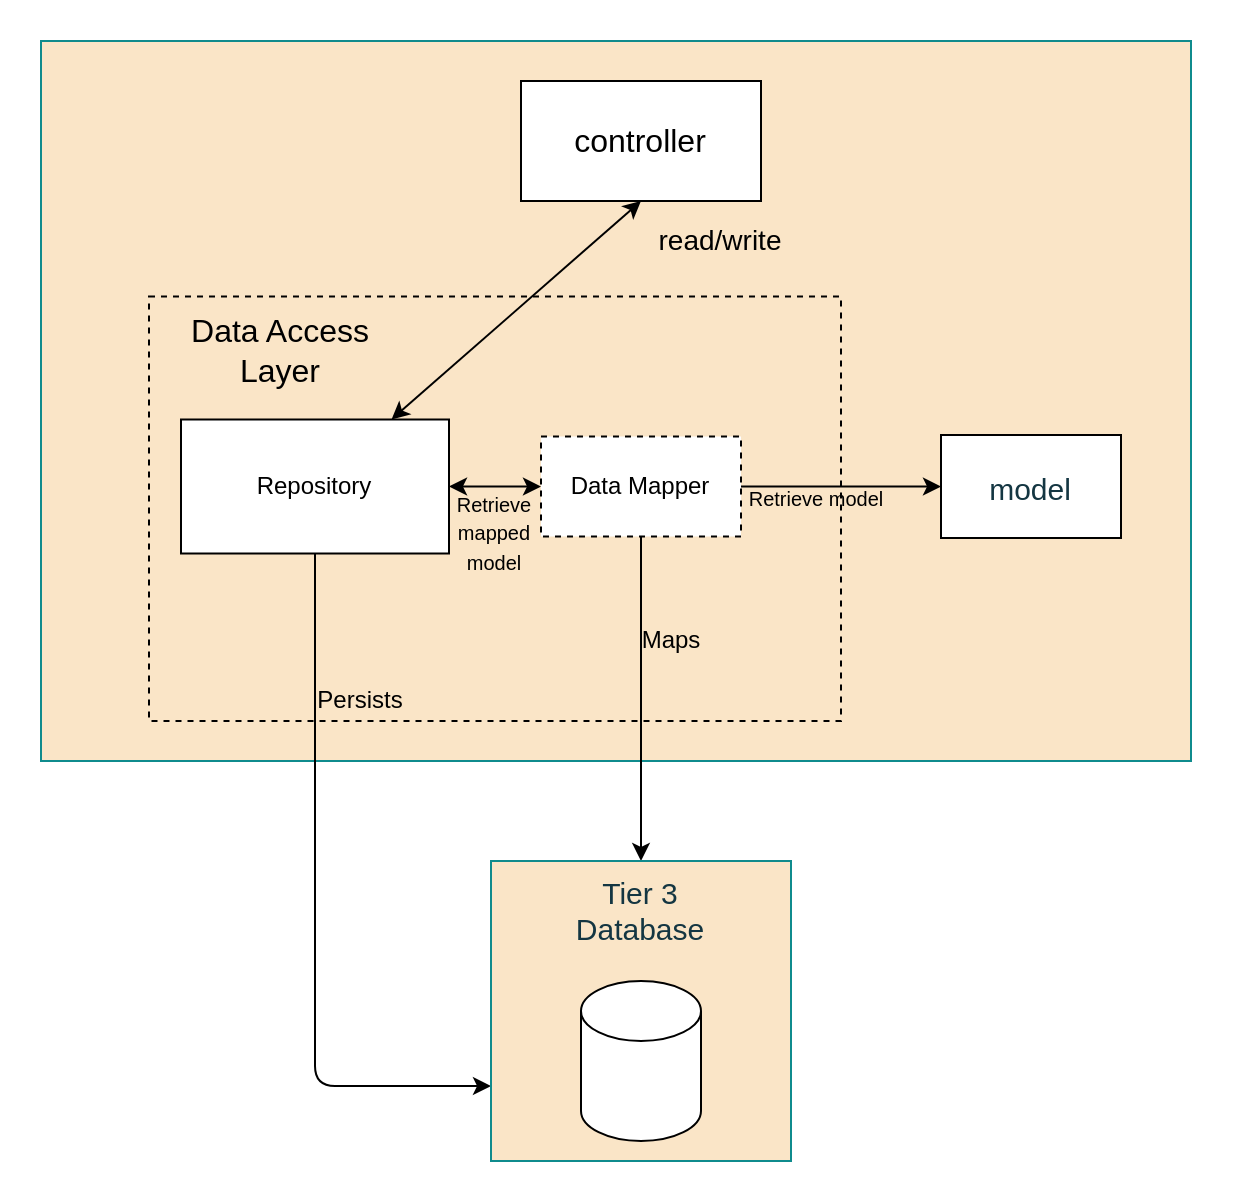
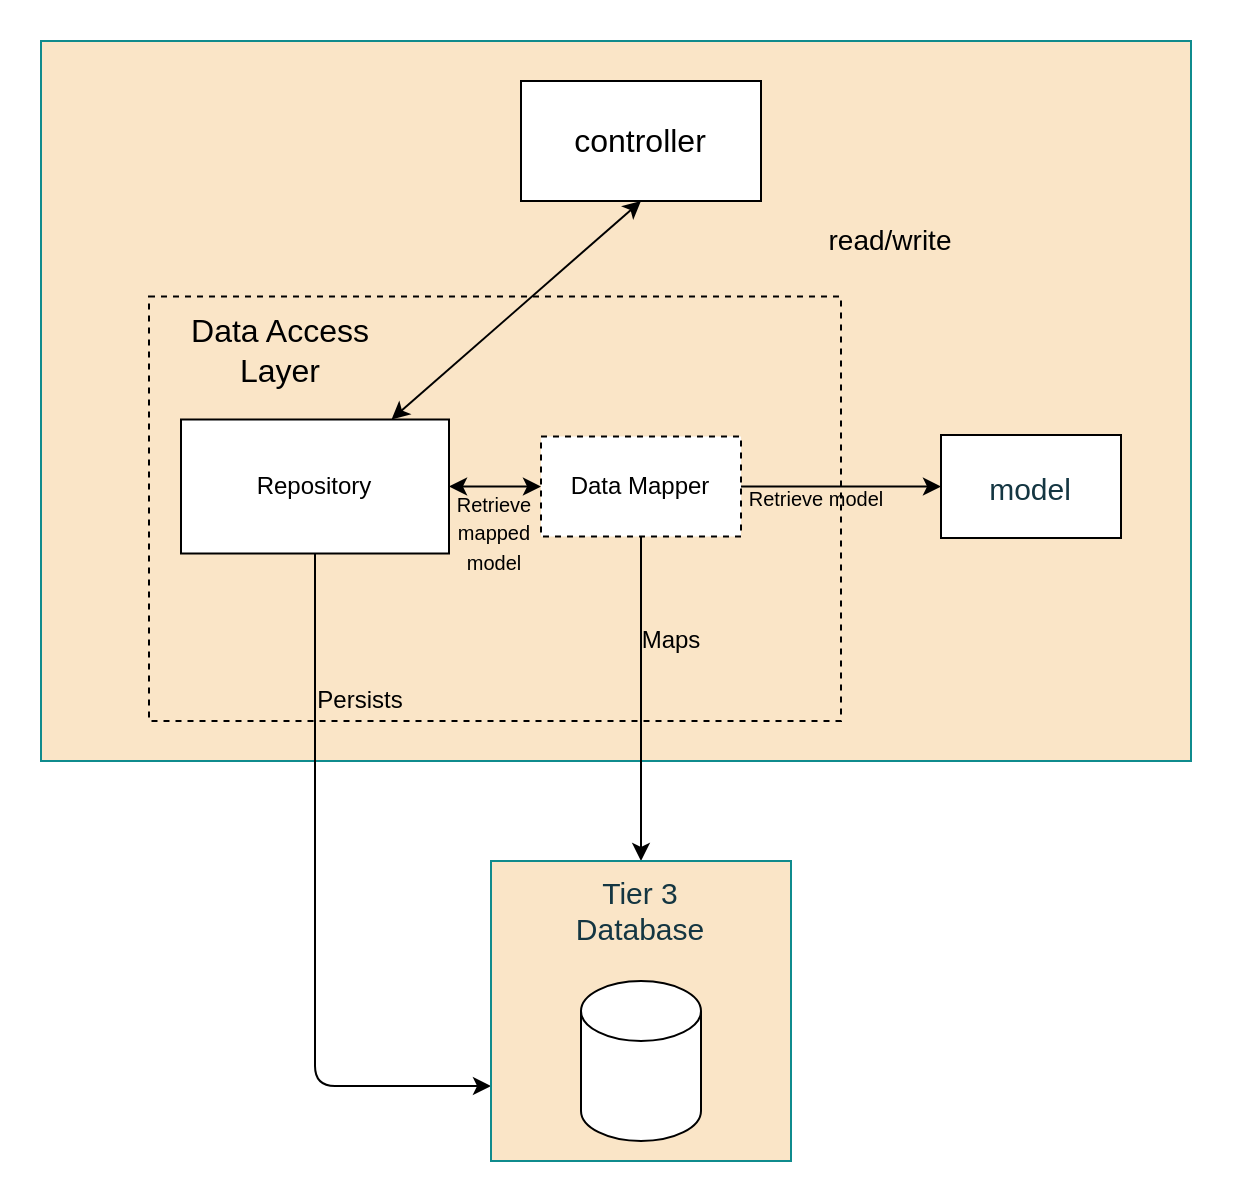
node "read/write": moved (721, 241) -> (891, 241)
